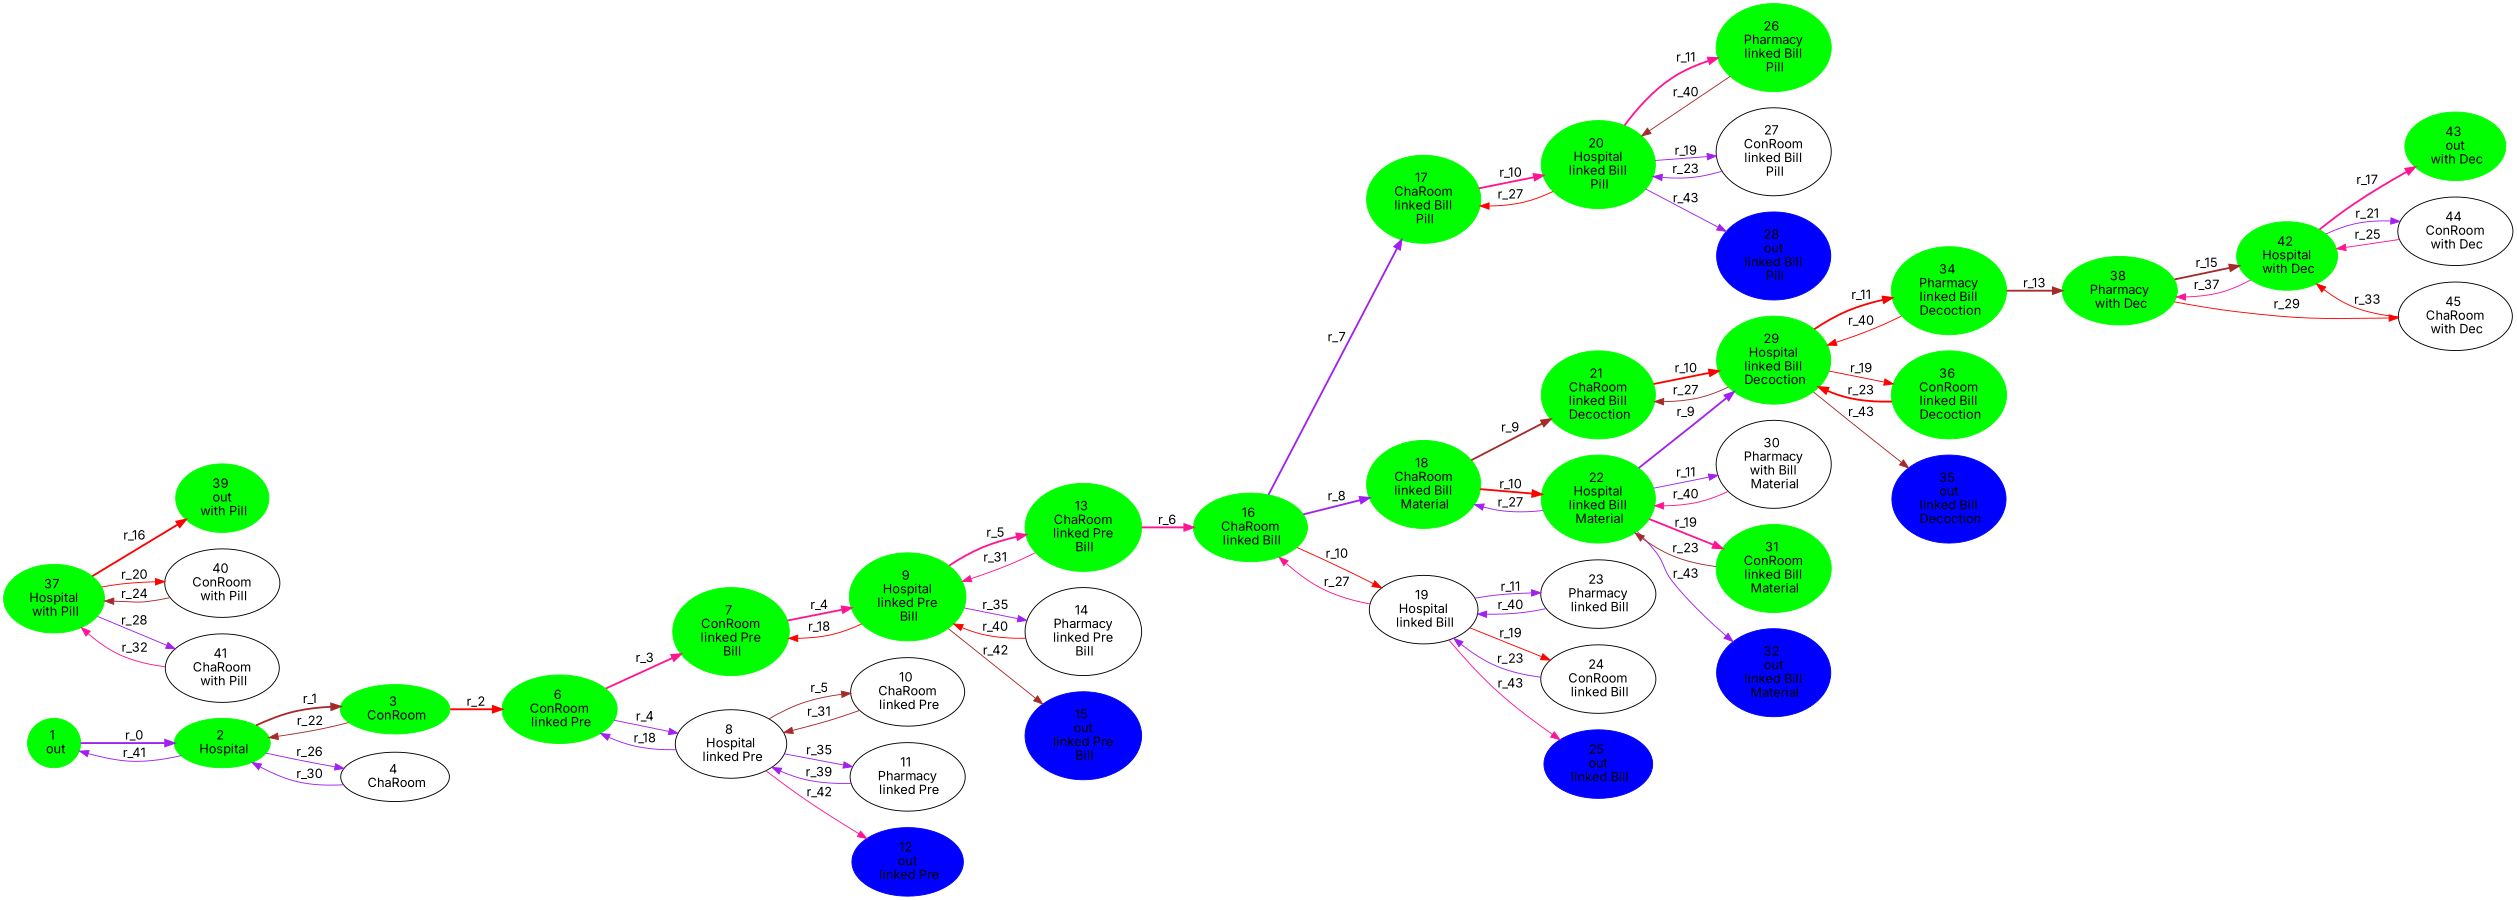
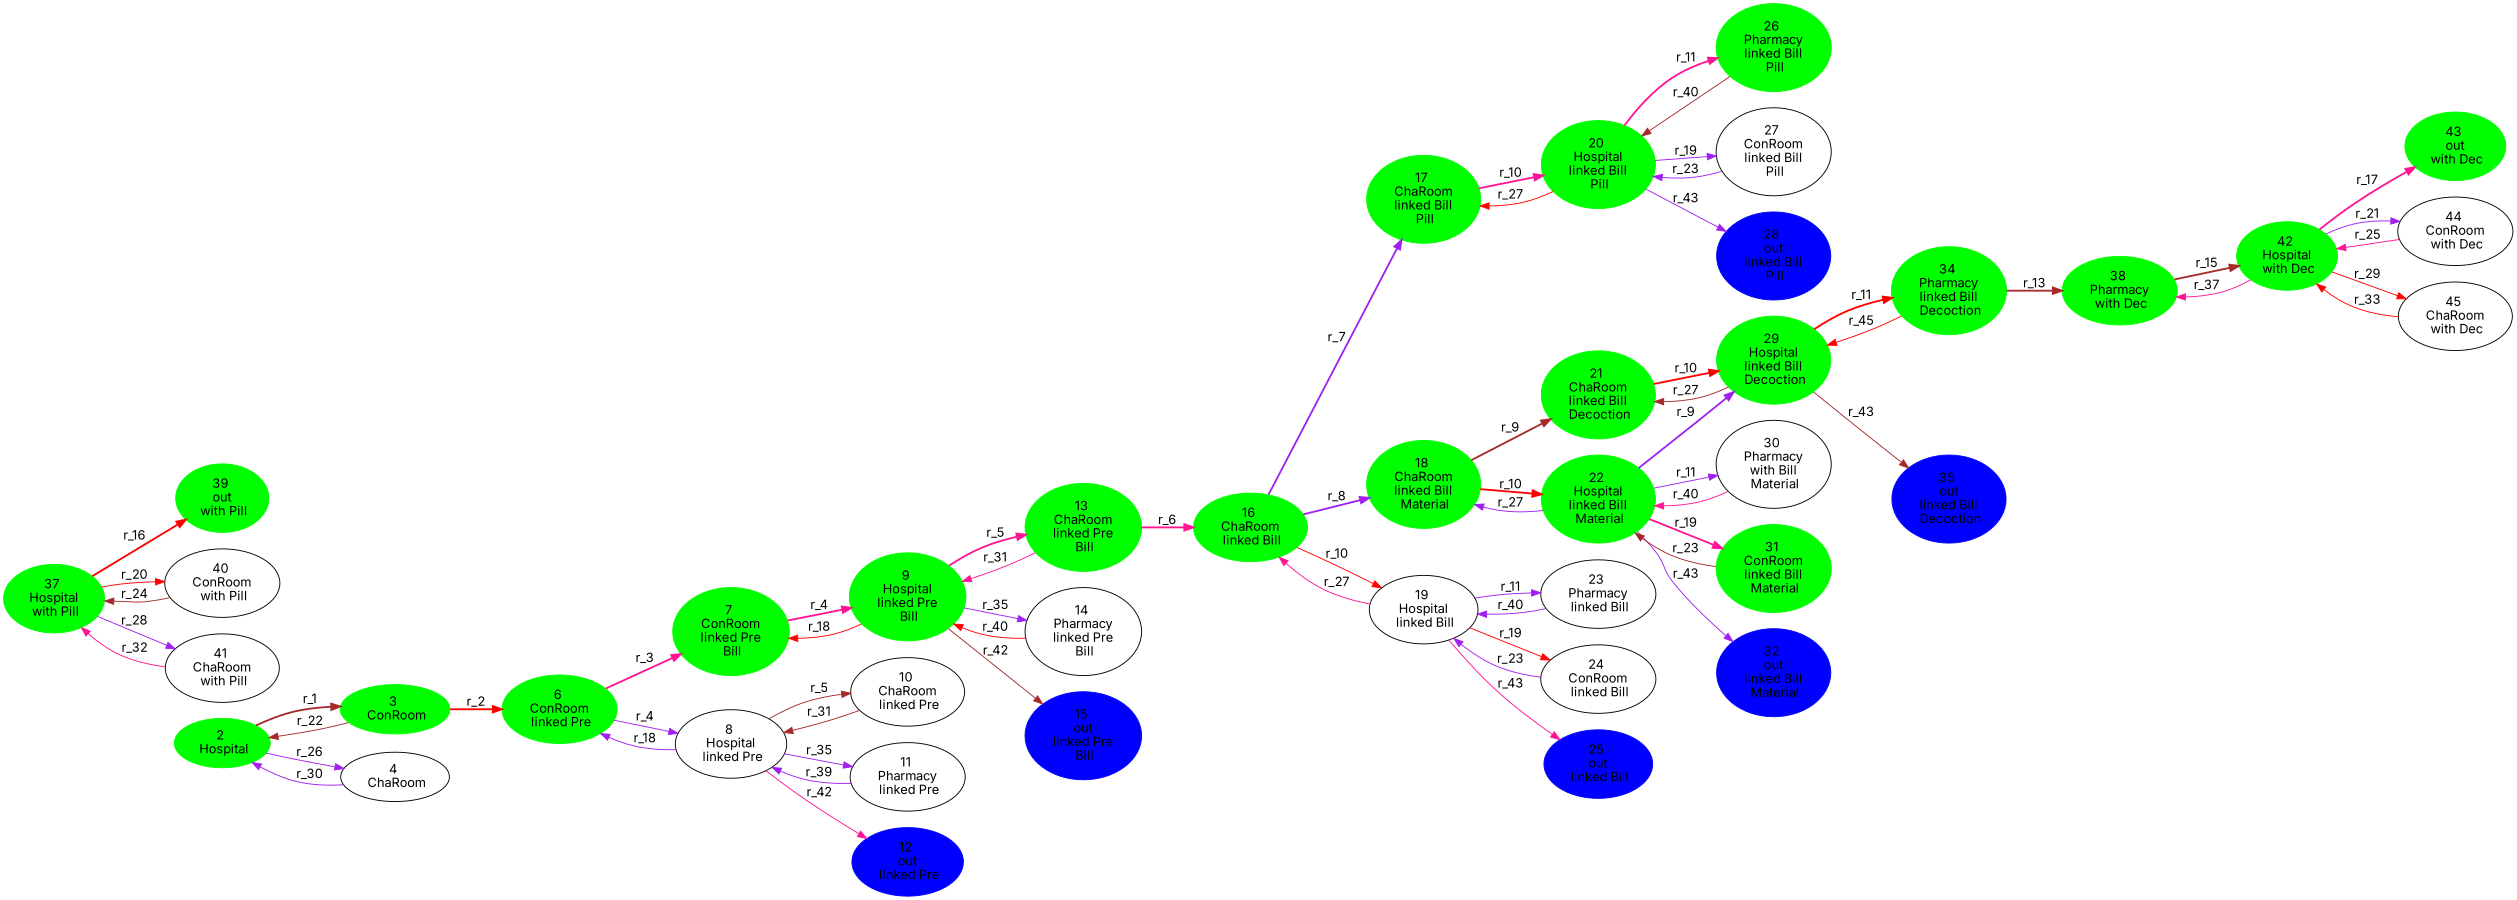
edge "38 Pharmacy with Dec" -> "45 ChaRoom with Dec": now "42 Hospital with Dec" -> "45 ChaRoom with Dec"
edge "34 Pharmacy linked Bill Decoction" -> "29 Hospital linked Bill Decoction": label "r_40" -> "r_45"
node "36 ConRoom linked Bill Decoction": removed
node "1 out": removed
